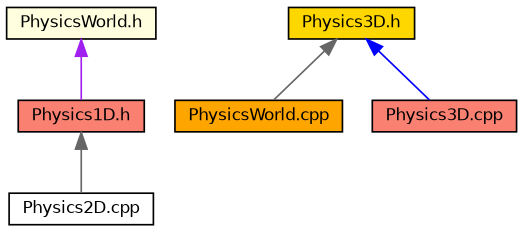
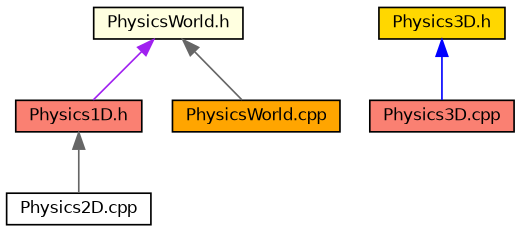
edge "PhysicsWorld.cpp" -> "Physics3D.h": now "PhysicsWorld.cpp" -> "PhysicsWorld.h"
